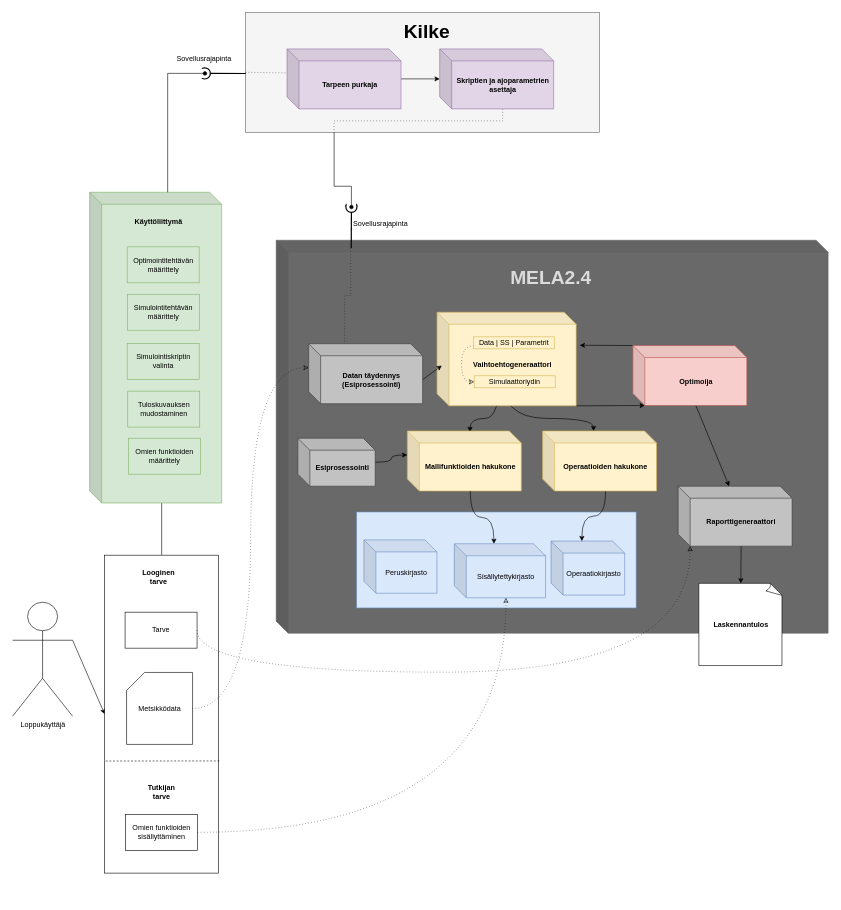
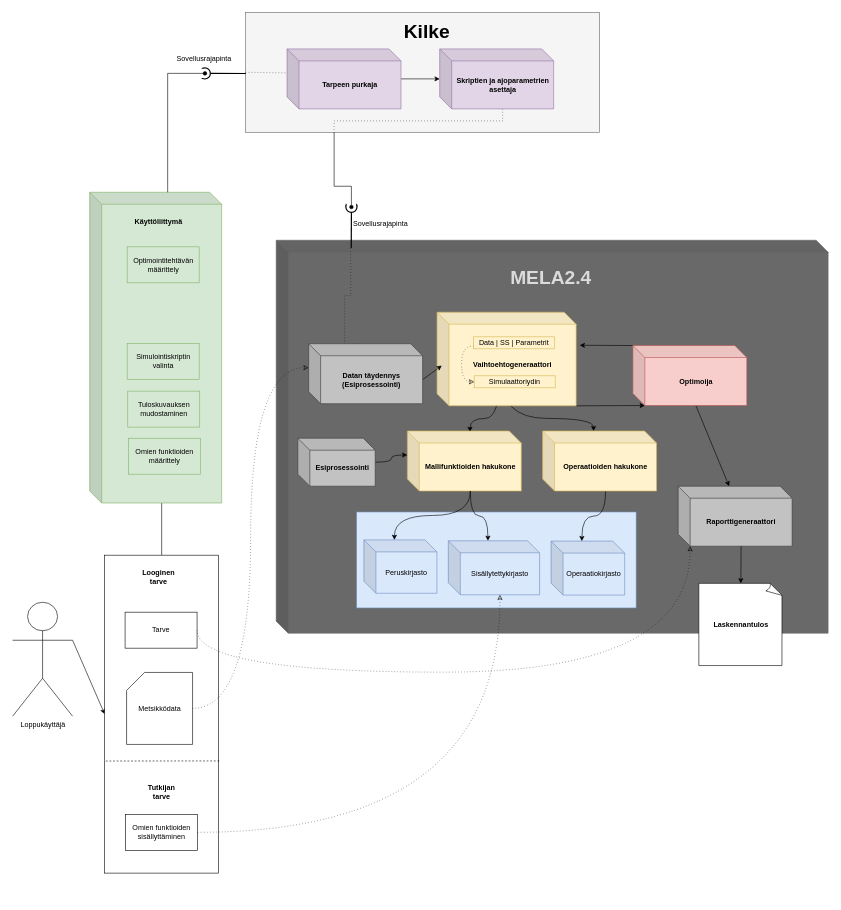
node "Simulointitehtävän määrittely": removed
edge "Mallifunktioiden hakukone" -> "Peruskirjasto": added
node "Sisällytettykirjasto": moved (500, 571) -> (494, 568)
